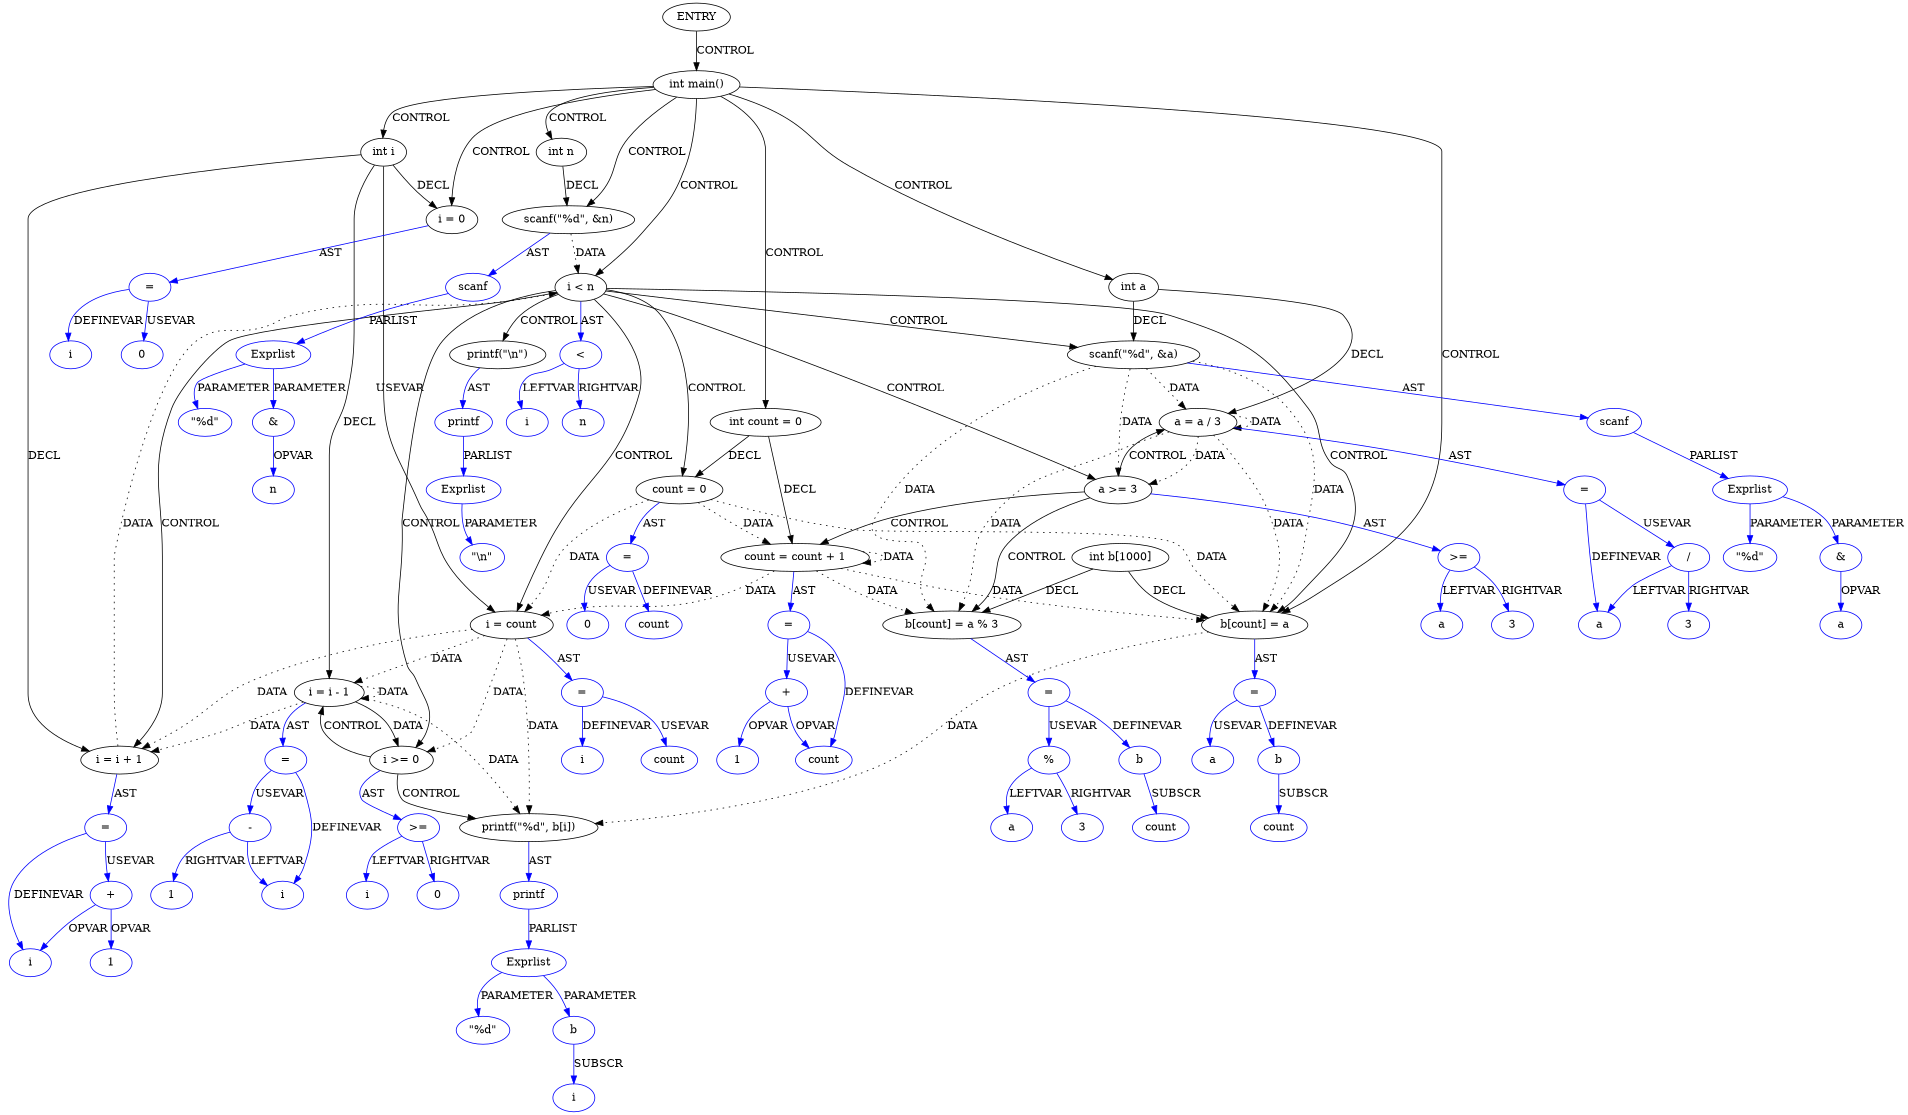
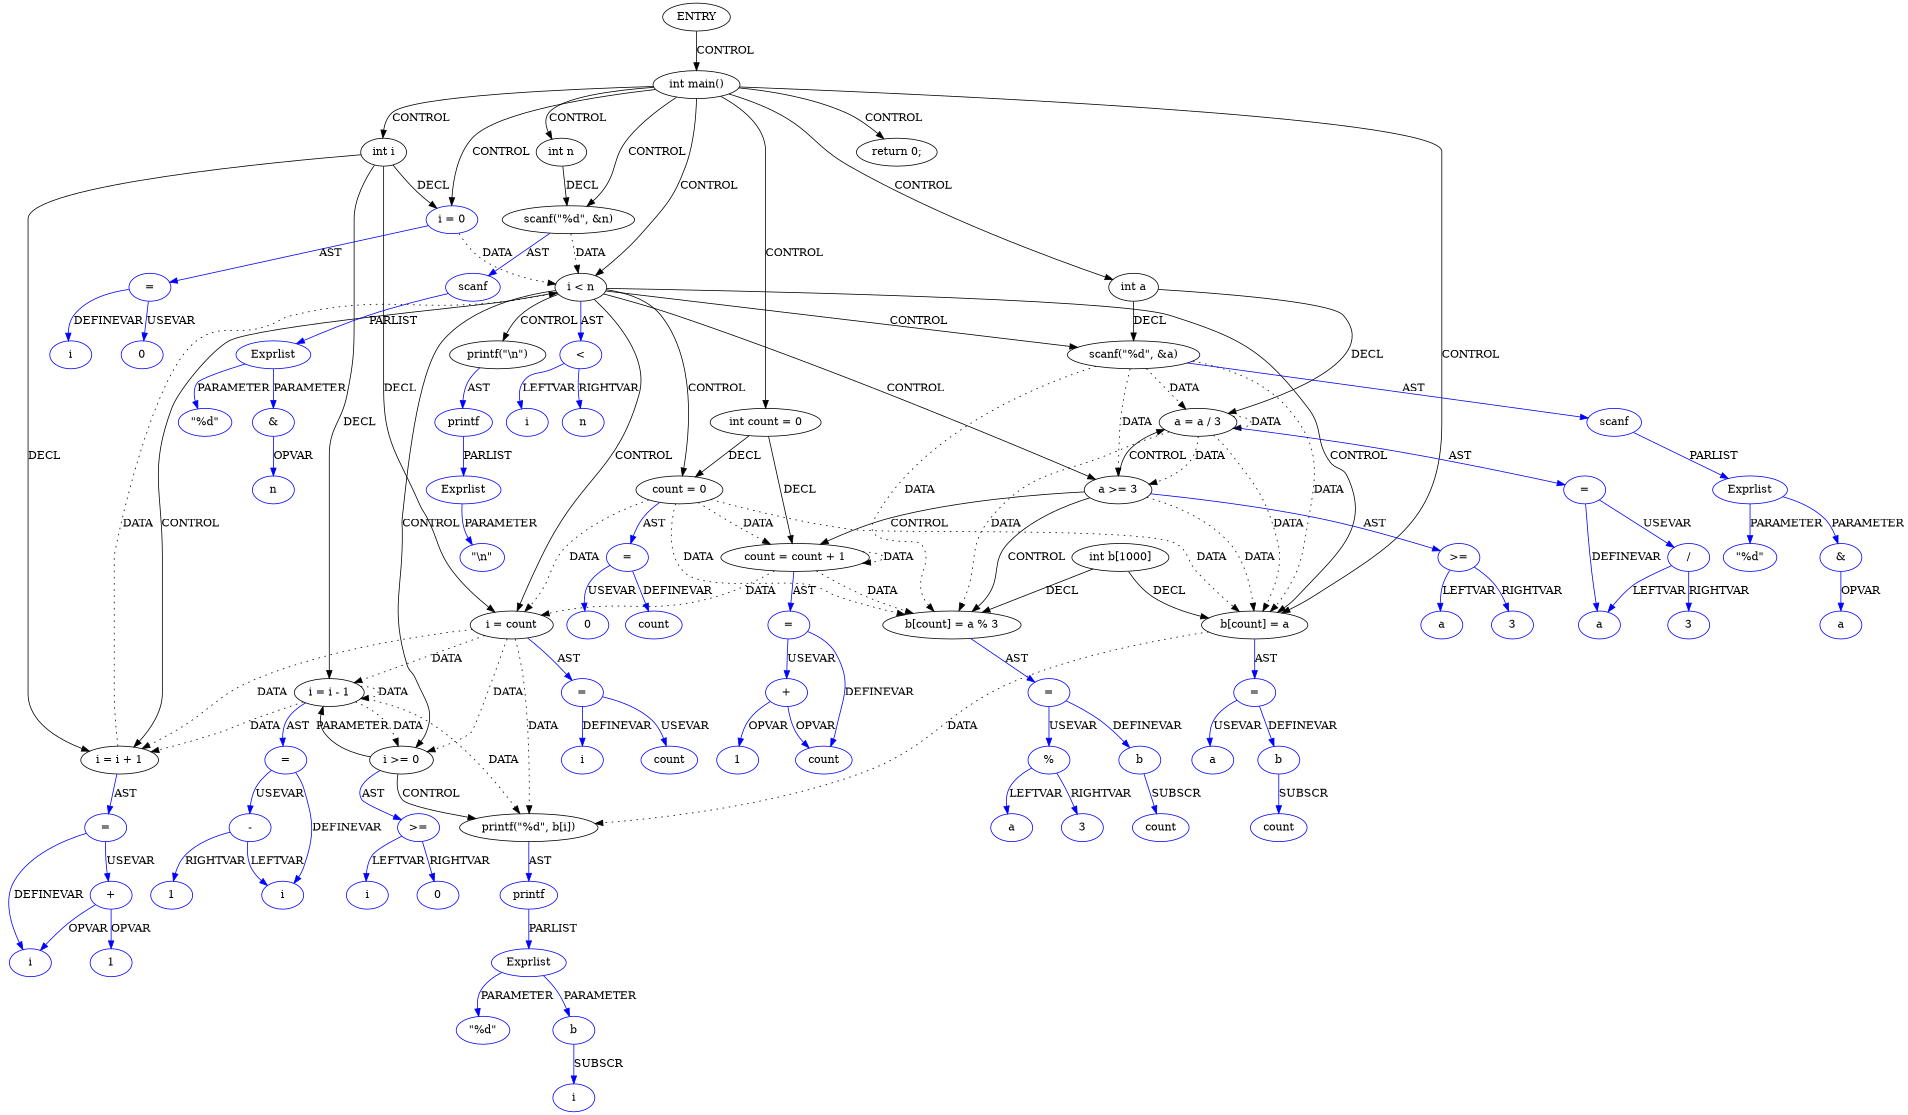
node "return 0;": added
node "i = 0": color black -> blue
edge "i = 0" -> "i < n": added, label "DATA"
edge "int i" -> "i = count": label "USEVAR" -> "DECL"
edge "count = 0" -> "b[count] = a % 3": added, label "DATA"
edge "count = count + 1" -> "b[count] = a": now "a >= 3" -> "b[count] = a"
edge "i = i - 1" -> "i >= 0": style solid -> dotted
edge "i >= 0" -> "i = i - 1": label "CONTROL" -> "PARAMETER"
